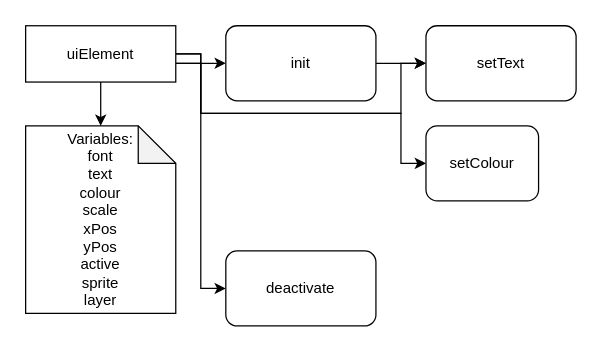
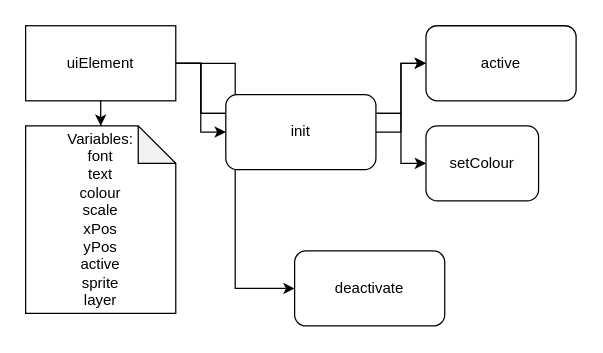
node "uiElement": size 150x56 -> 150x75
node "init": moved (301, 63) -> (301, 132)
node "setText": label "setText" -> "active"
node "deactivate": moved (301, 288) -> (369, 288)
